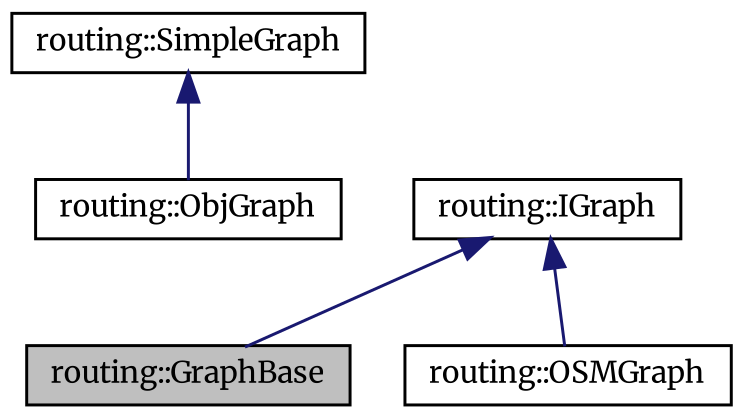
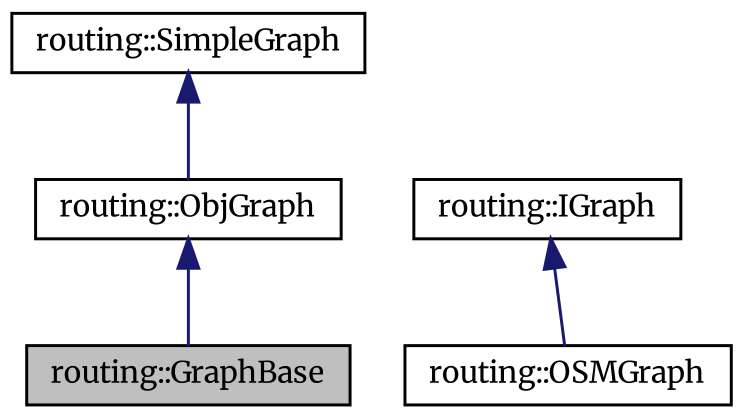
edge "routing::GraphBase" -> "routing::IGraph": now "routing::GraphBase" -> "routing::ObjGraph"
